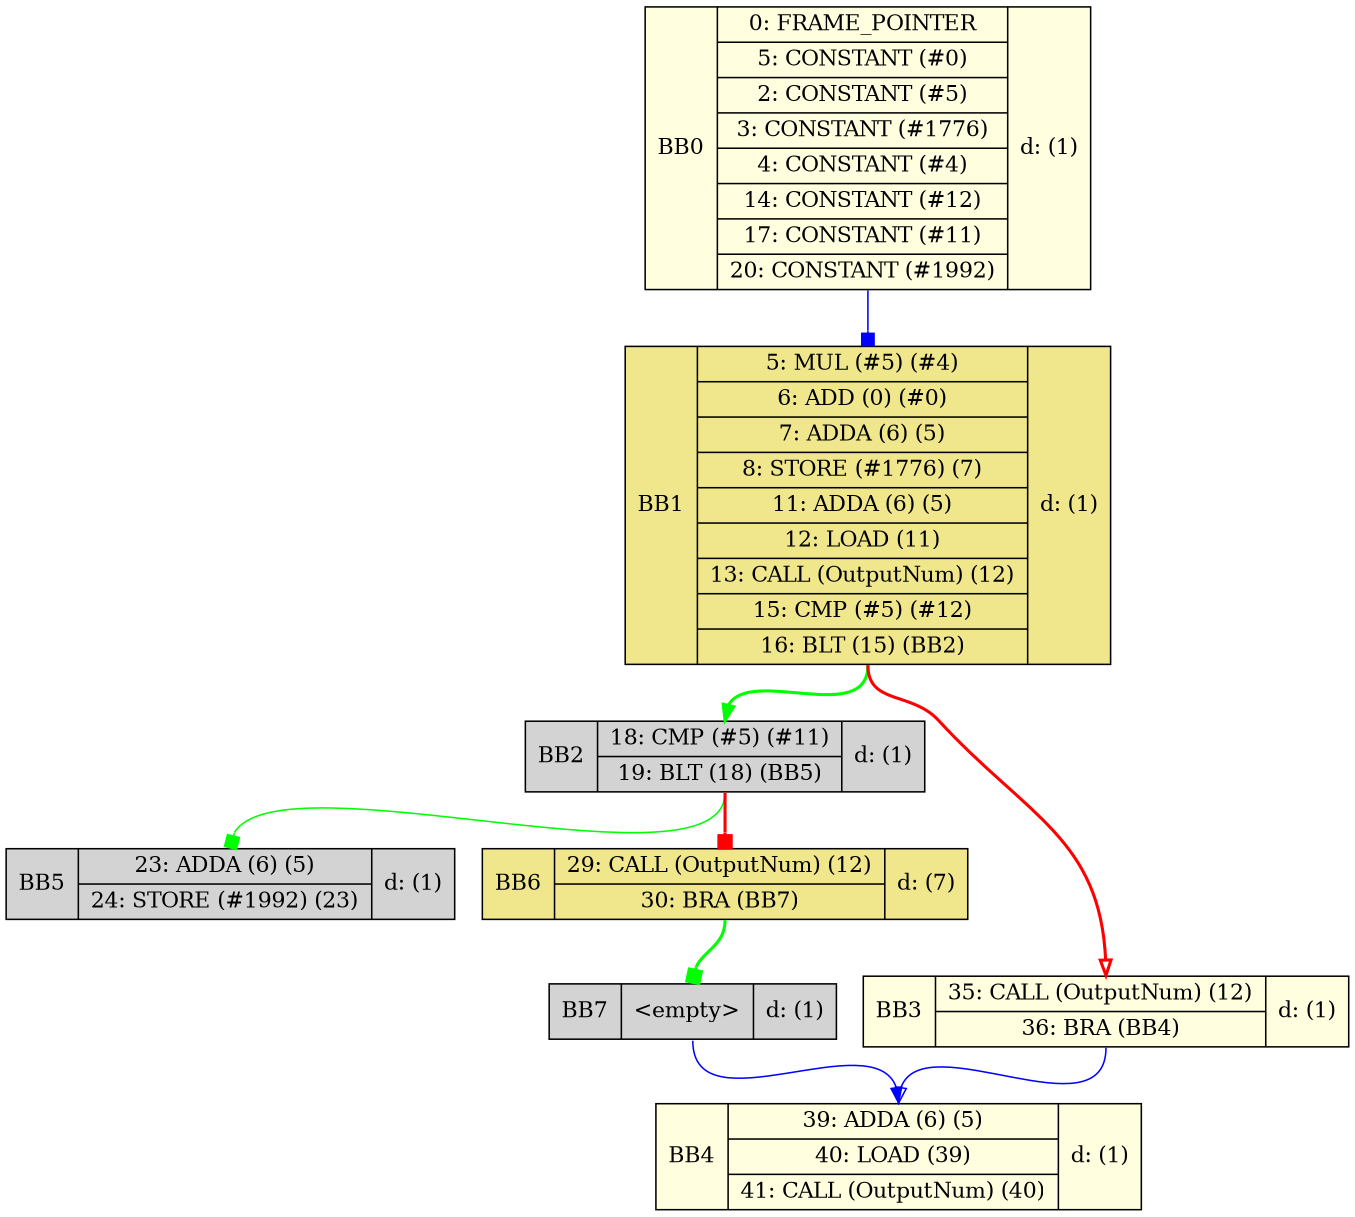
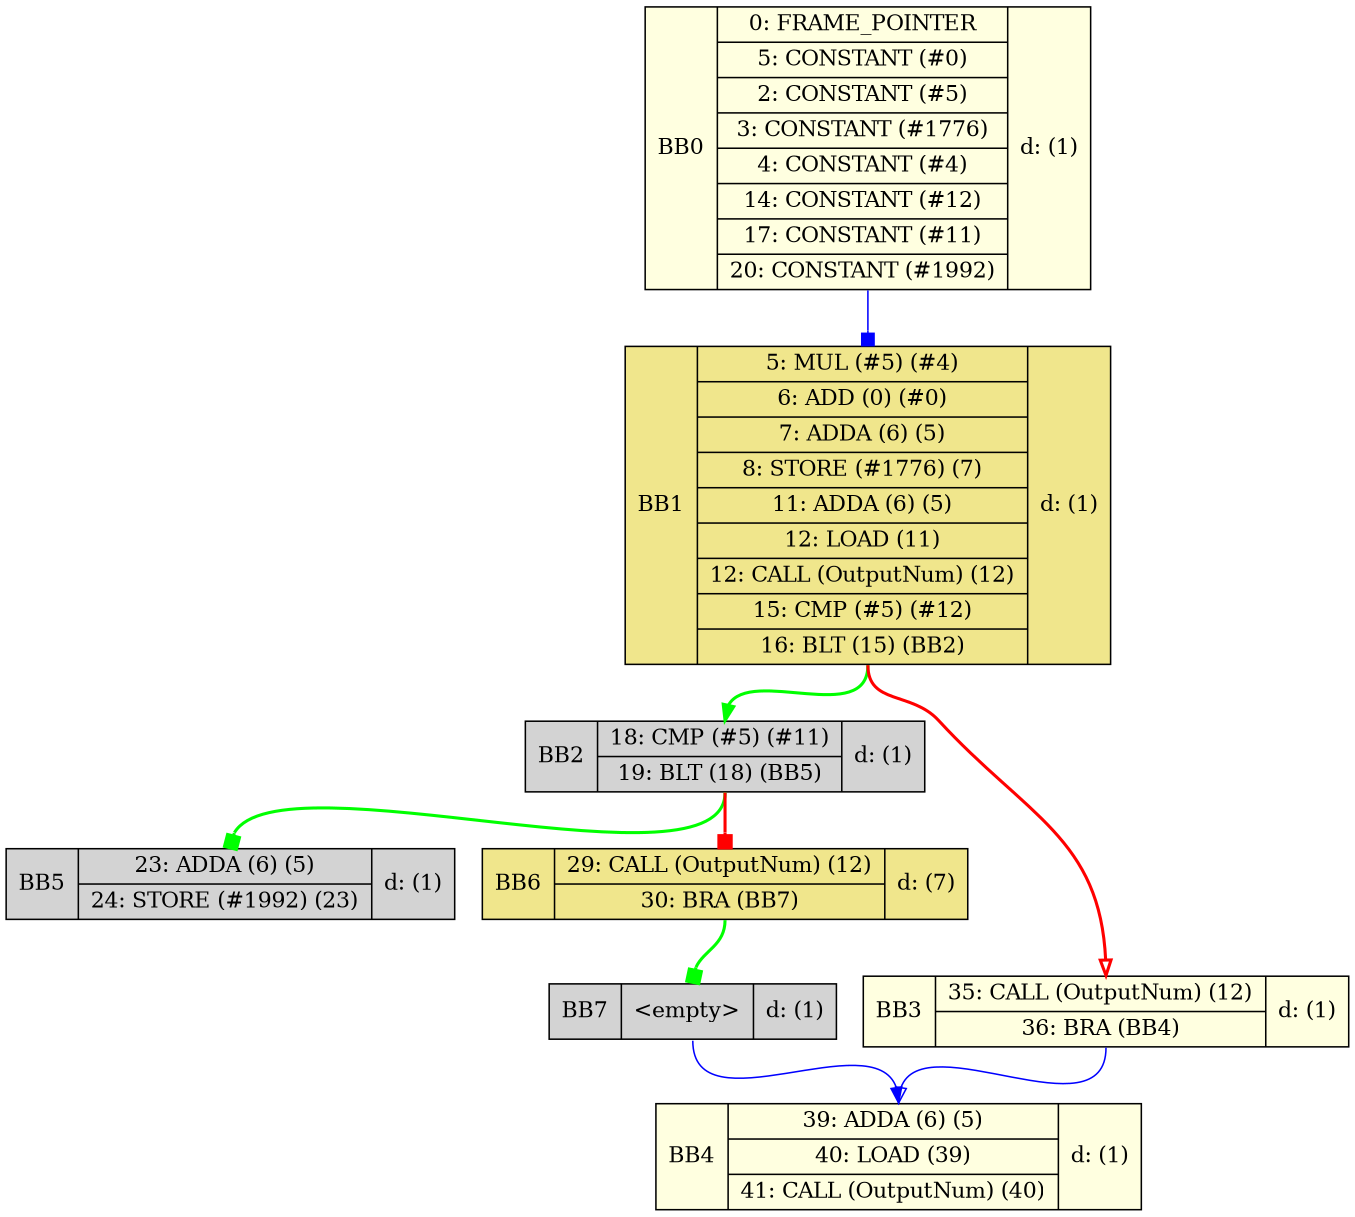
node "BB1": text "13: CALL (OutputNum) (12)" -> "12: CALL (OutputNum) (12)"
edge "BB2" -> "BB5": style solid -> bold
